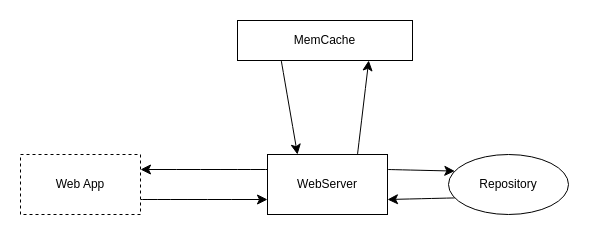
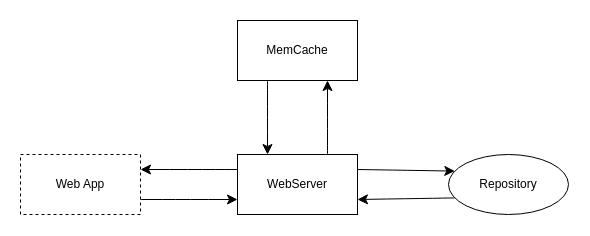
node "MemCache": size 175x40 -> 120x60
node "WebServer": moved (328, 185) -> (298, 185)
